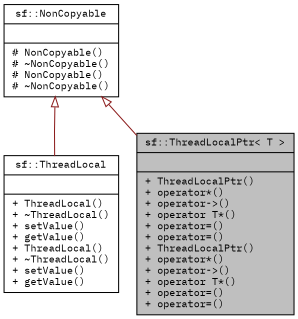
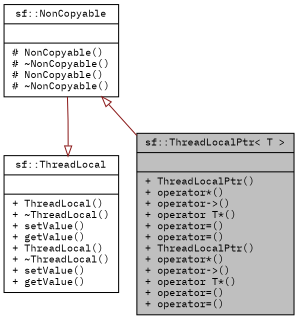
edge "sf::ThreadLocal" -> "sf::NonCopyable": reversed
